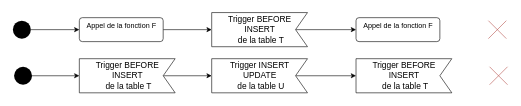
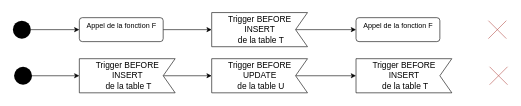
node "Trigger INSERT UPDATE de la table U": label "Trigger INSERT UPDATE de la table U" -> "Trigger BEFORE UPDATE de la table U"
